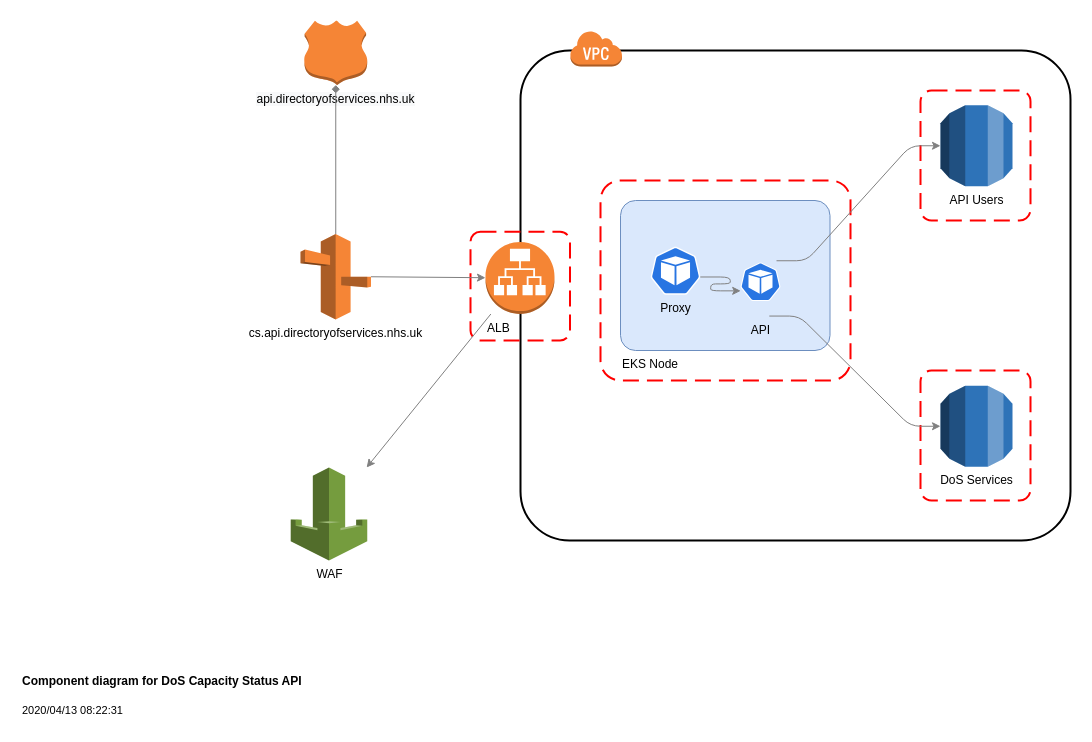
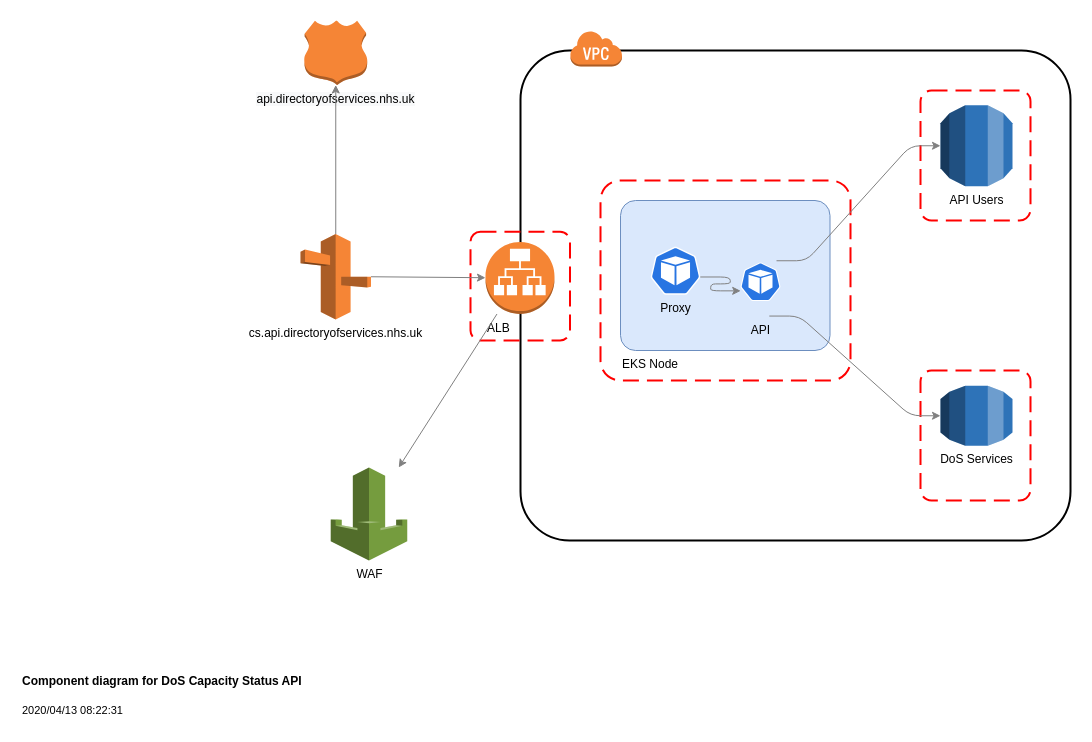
edge "cs.api.directoryofservices.nhs.uk" -> "api.directoryofservices.nhs.uk": arrowhead diamond -> classic
node "DoS Services": size 72x81 -> 72x60
node "WAF": moved (329, 514) -> (369, 514)
